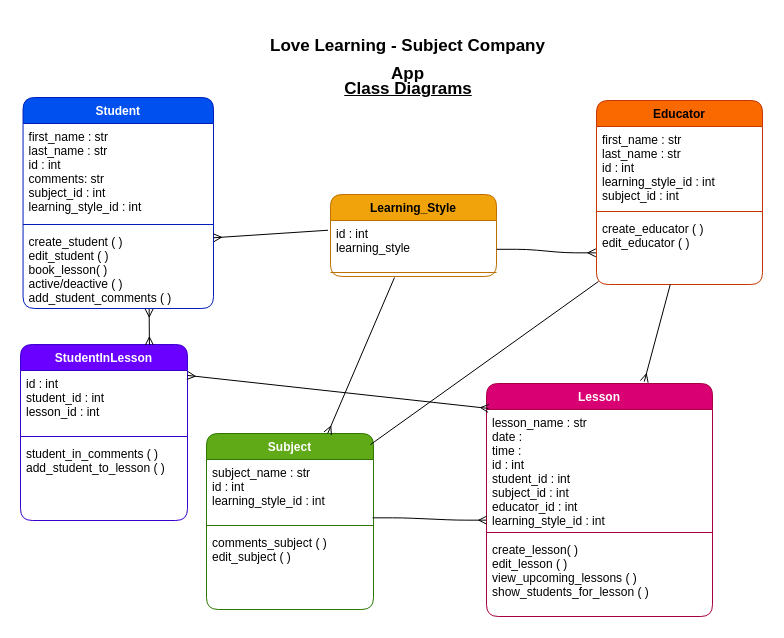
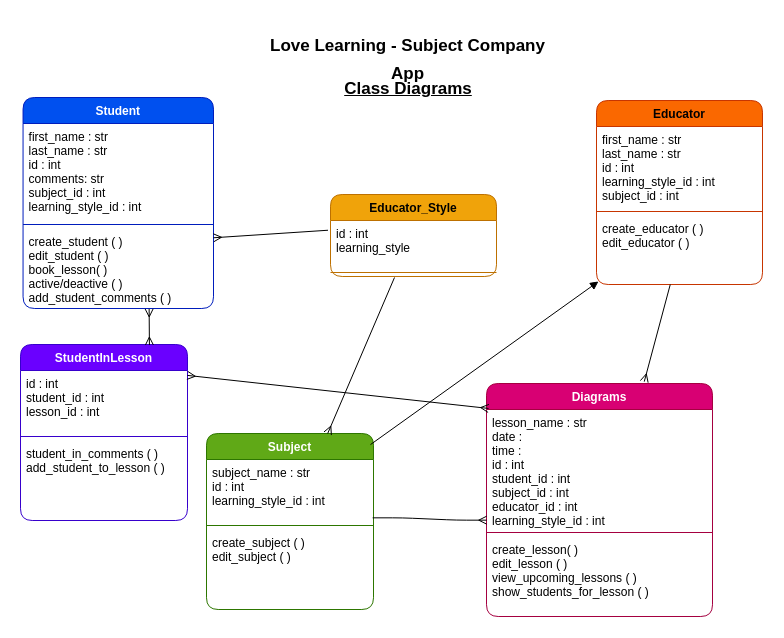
node "Learning_Style": label "Learning_Style" -> "Educator_Style"
edge "id : int learning_style" -> "create_educator ( ) edit_educator ( )": removed
edge "create_educator ( ) edit_educator ( )" -- "Subject": arrowhead none -> block
node "Lesson": label "Lesson" -> "Diagrams"
node "comments_subject ( ) edit_subject ( )": label "comments_subject ( ) edit_subject ( )" -> "create_subject ( ) edit_subject ( )"
